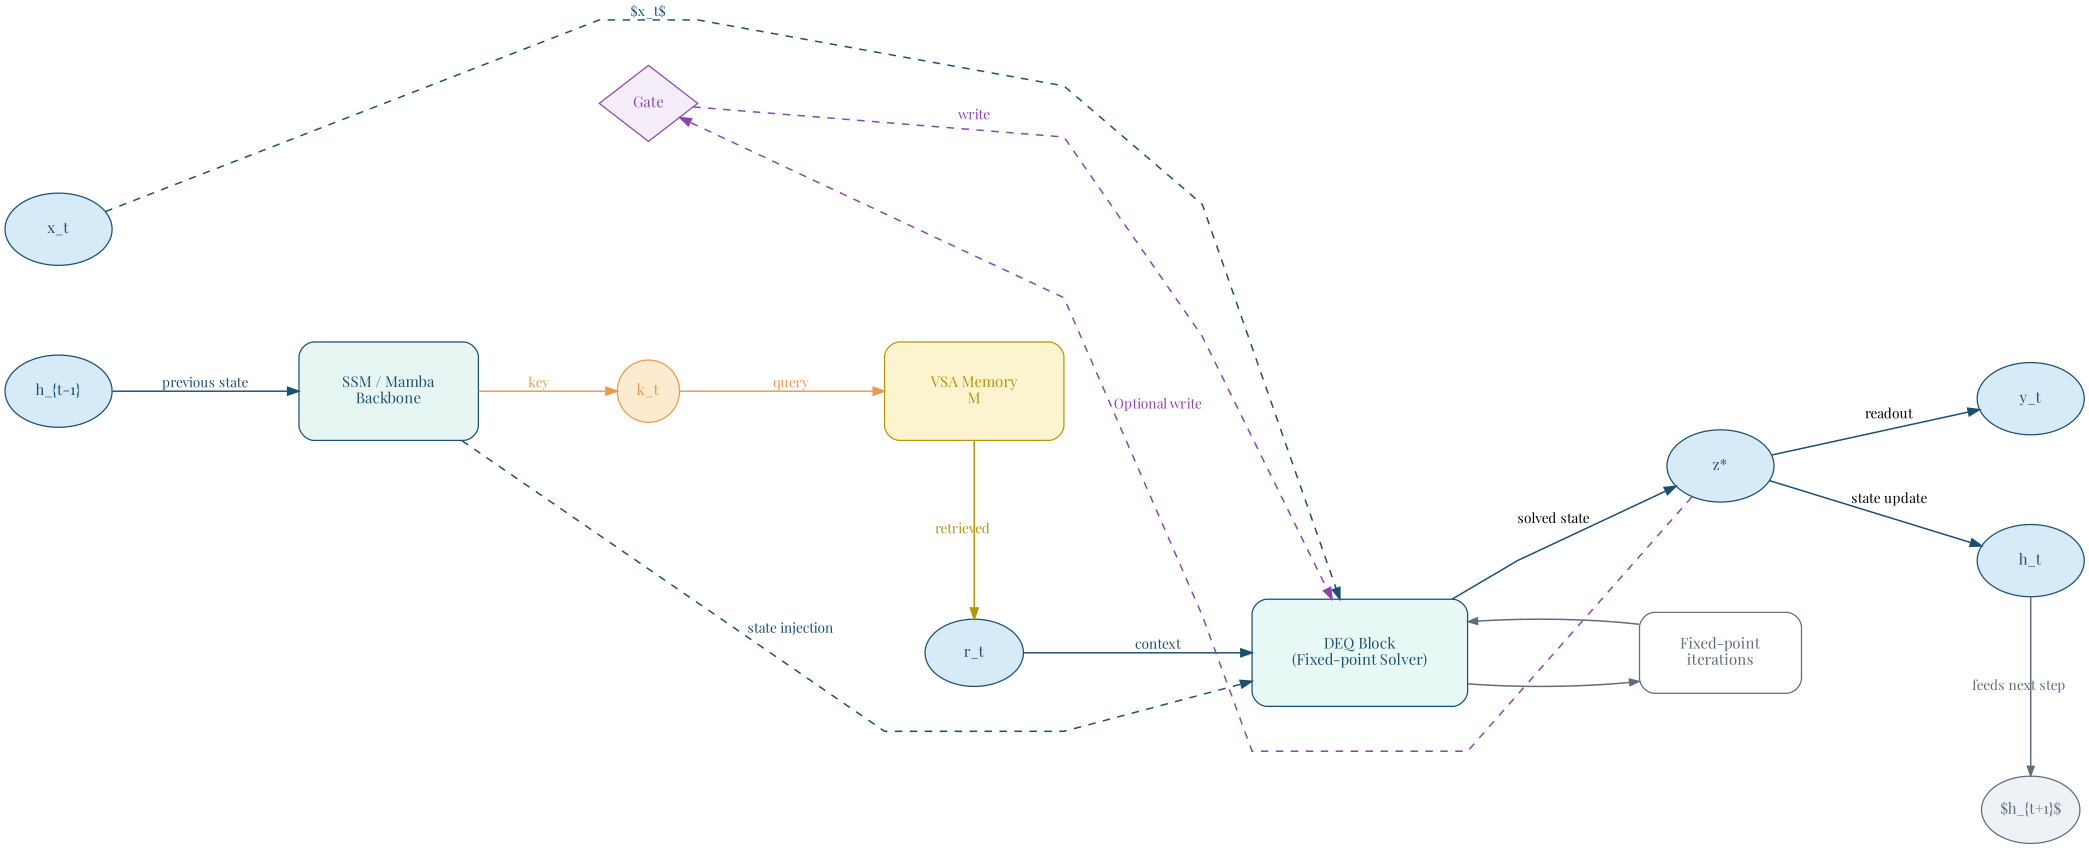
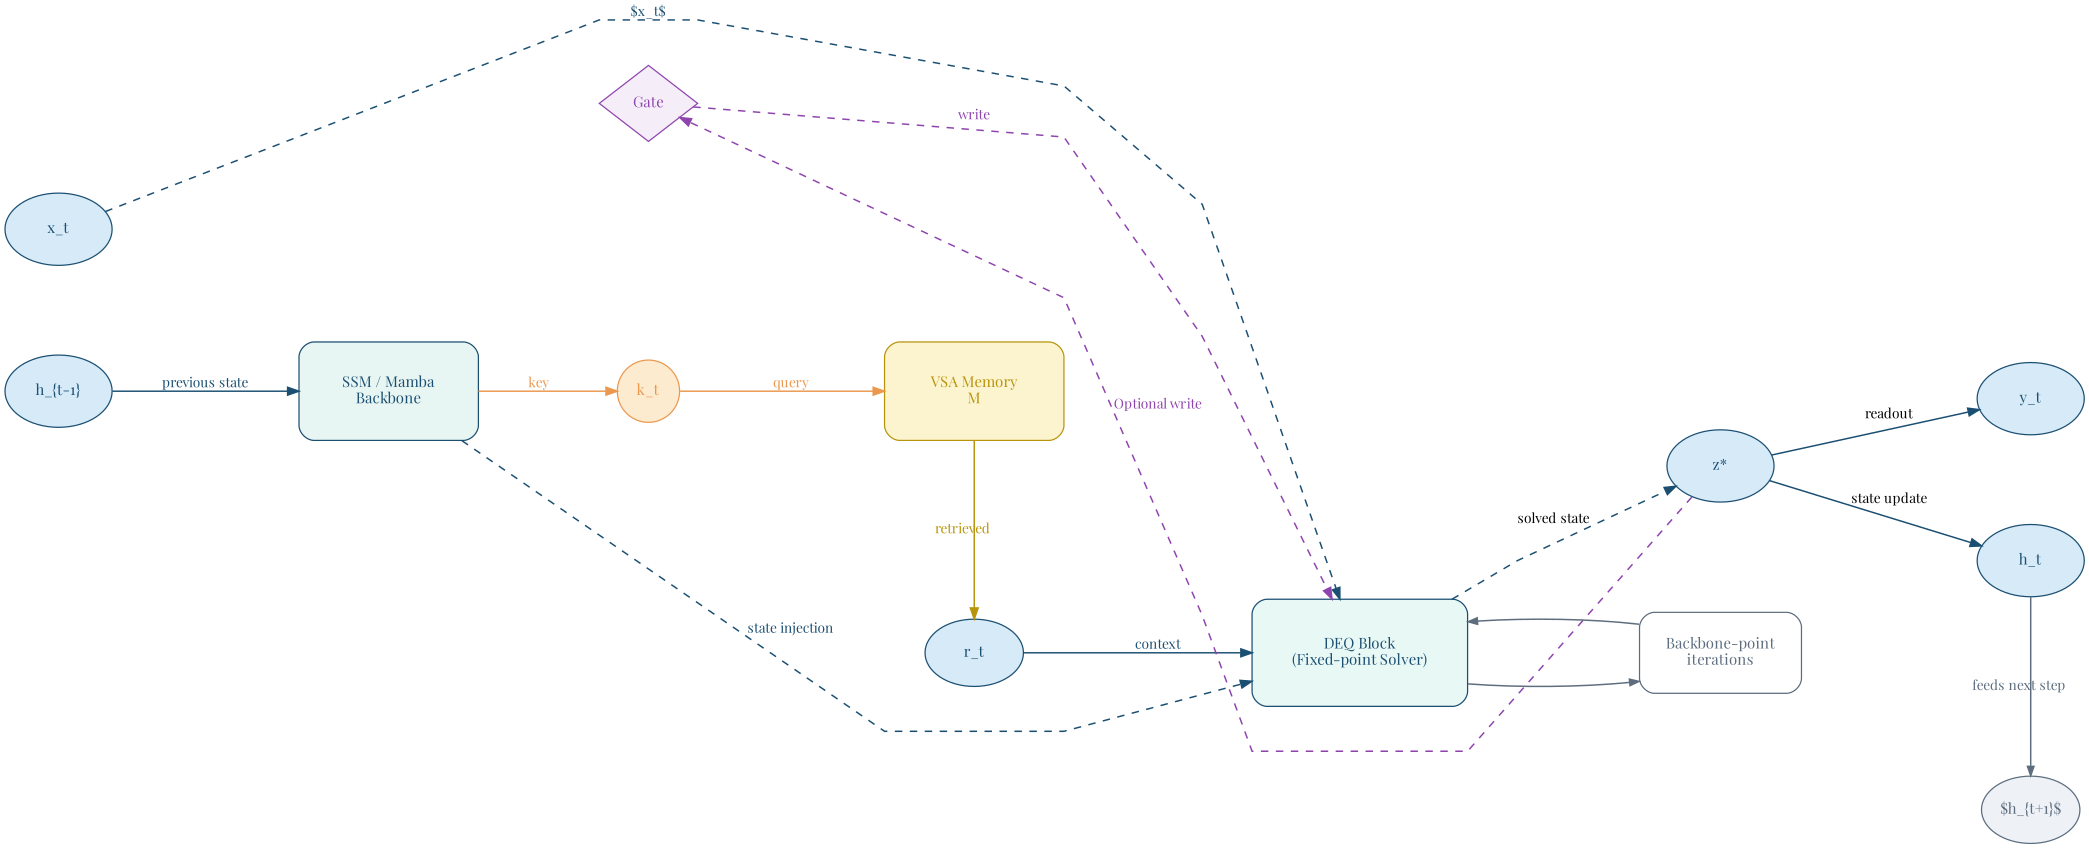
edge "DEQ Block (Fixed-point Solver)" -> "z*": style solid -> dashed
node "Fixed-point iterations": label "Fixed-point iterations" -> "Backbone-point iterations"
